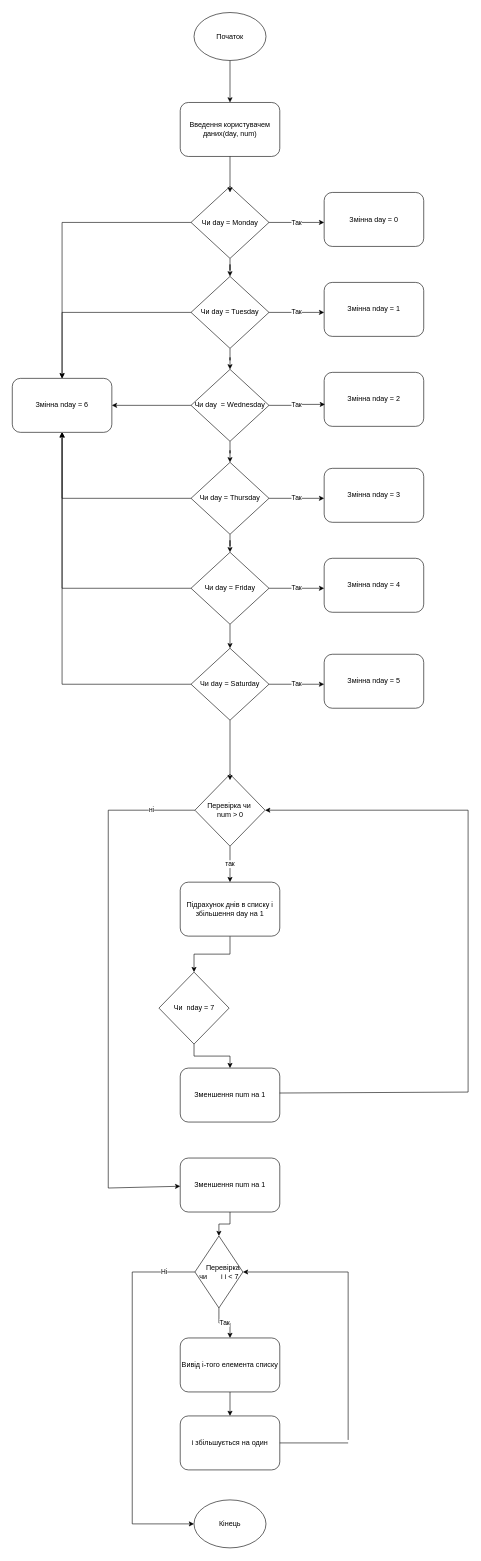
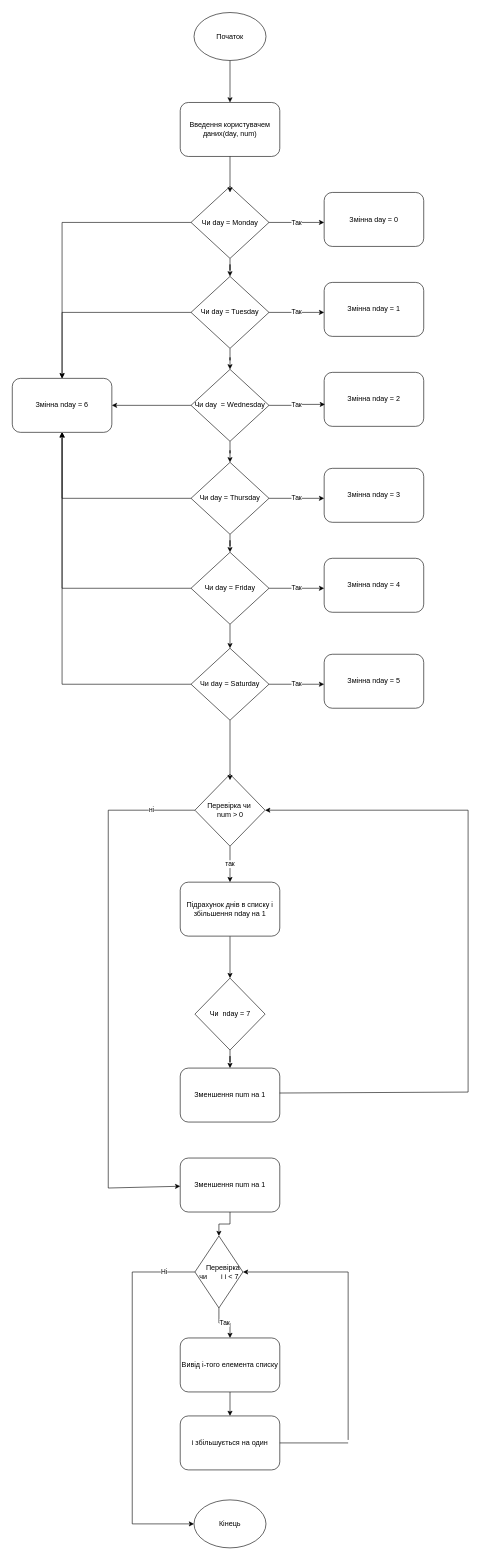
node "Підрахунок днів в списку і збільшення day на 1": label "Підрахунок днів в списку і збільшення day на 1" -> "Підрахунок днів в списку і збільшення nday на 1"
node "Чи nday = 7": moved (194, 1008) -> (230, 1014)
